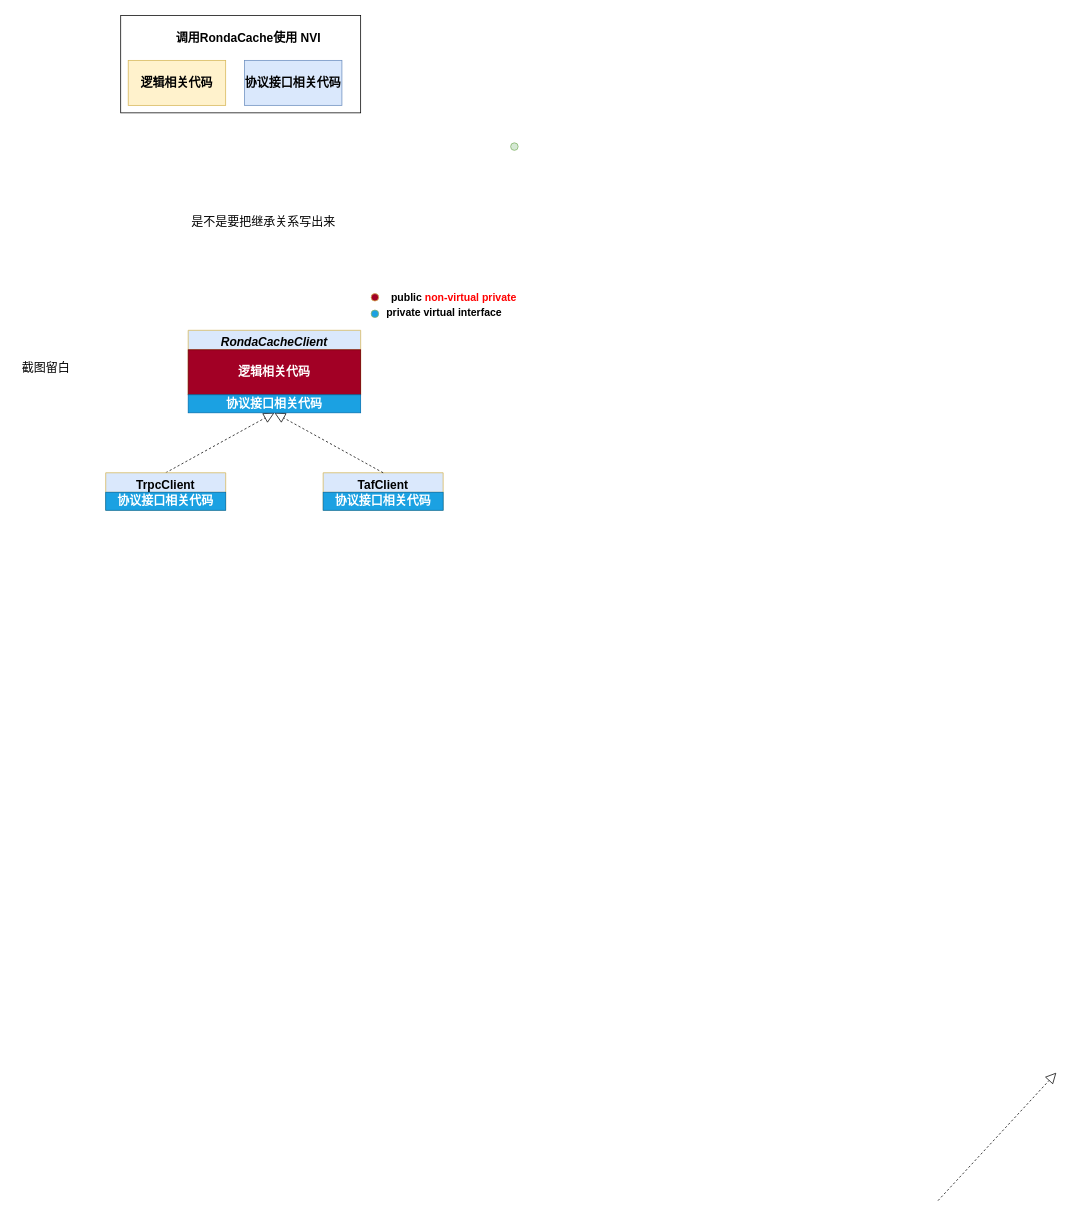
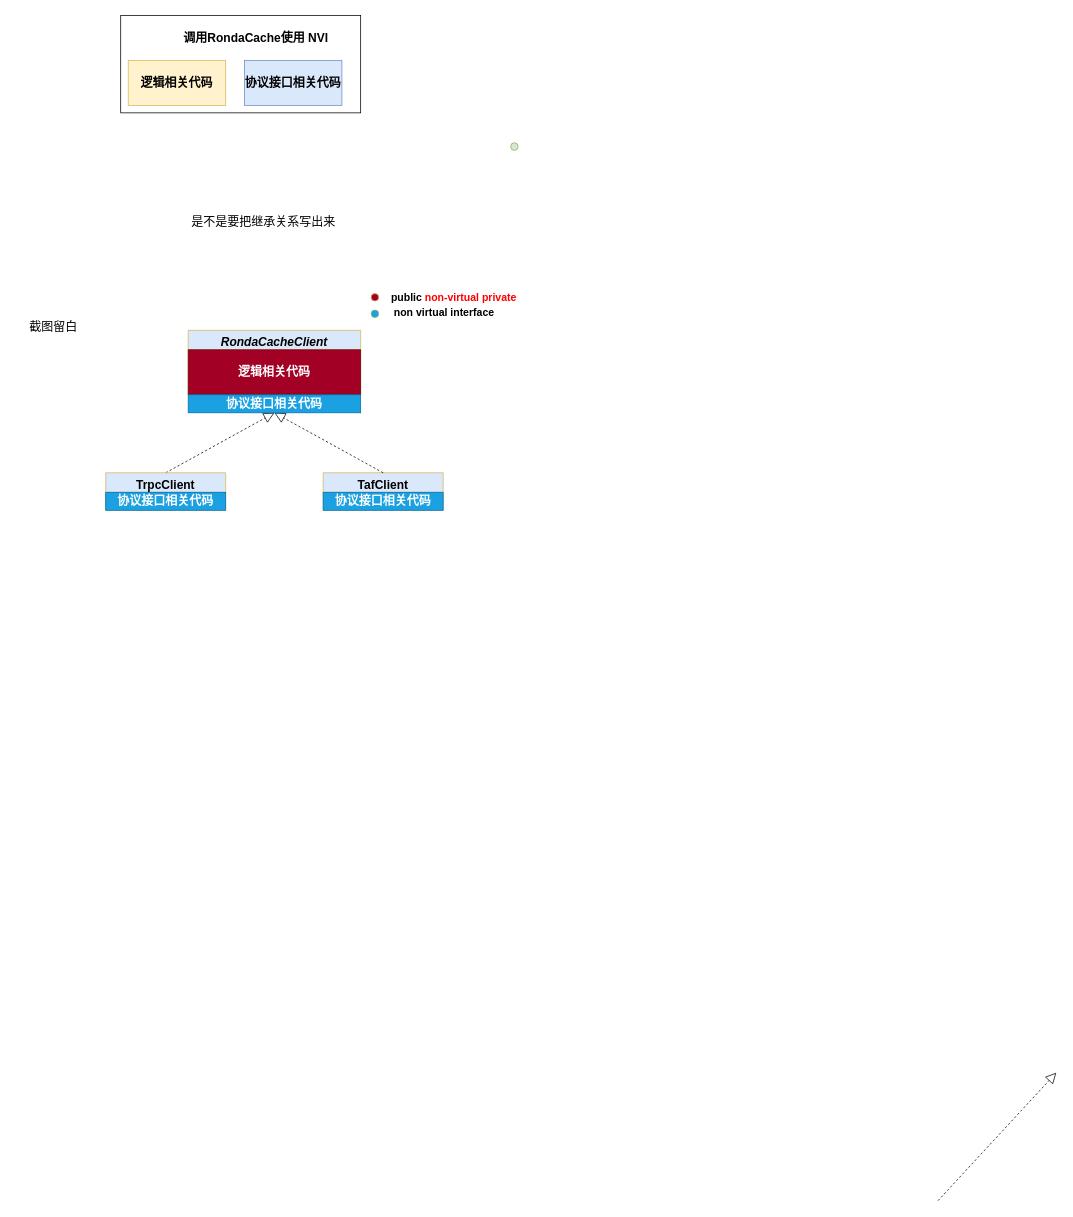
node "调用RondaCache使用 NVI": moved (248, 38) -> (255, 38)
node "private virtual interface": label "private virtual interface" -> "non virtual interface"
node "截图留白": moved (45, 368) -> (53, 327)
